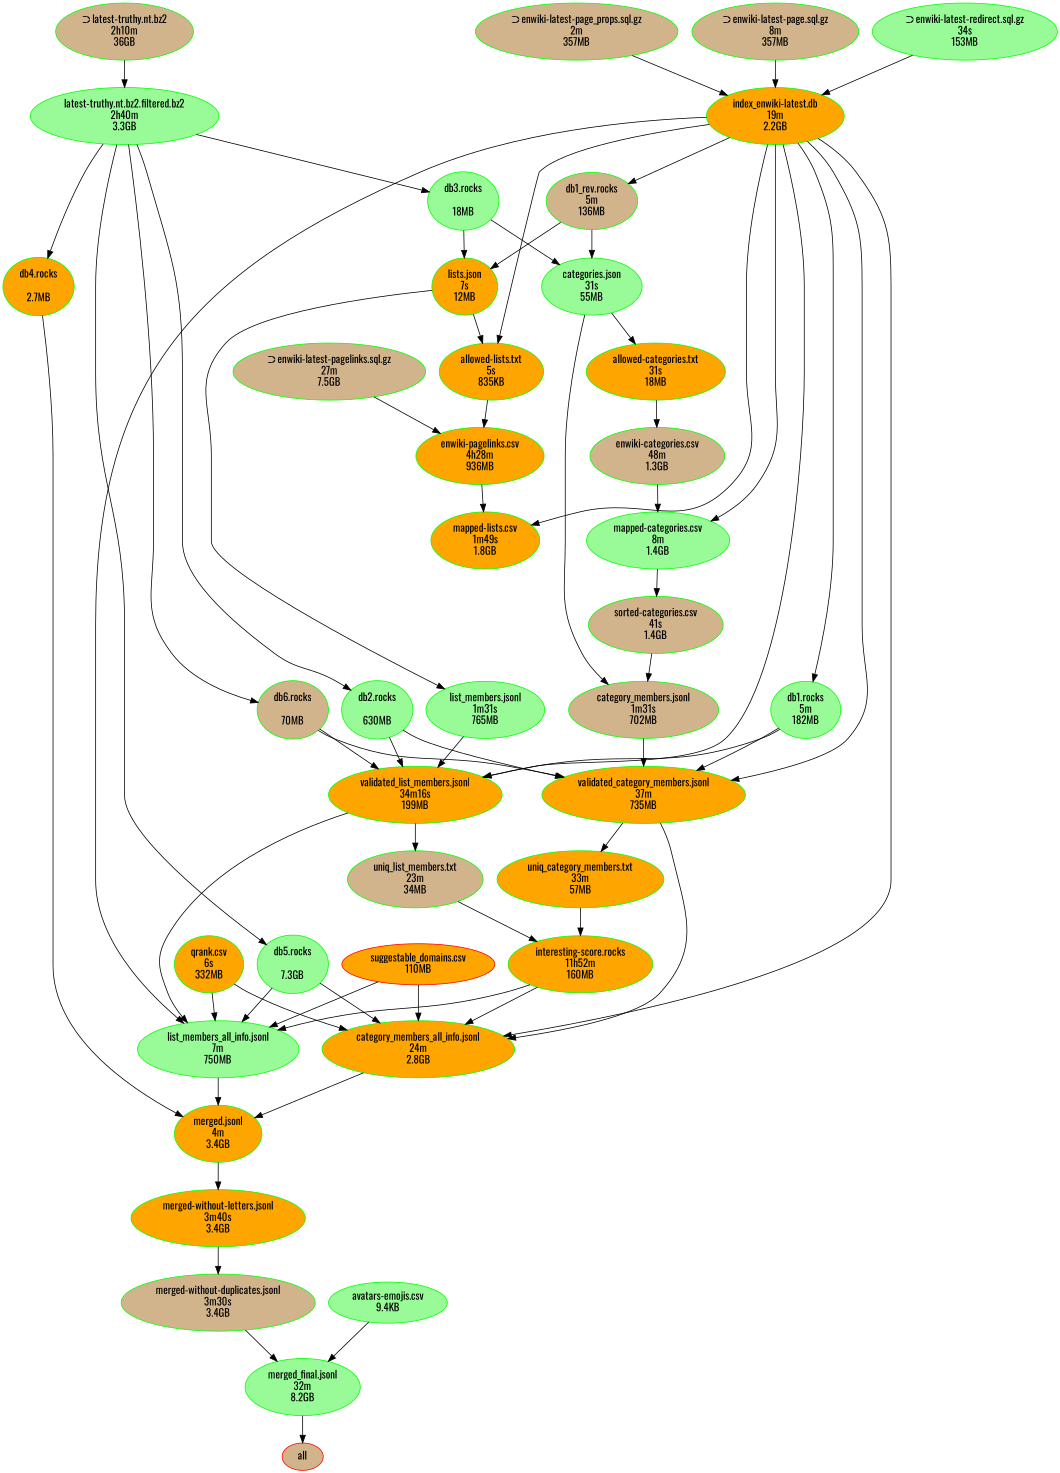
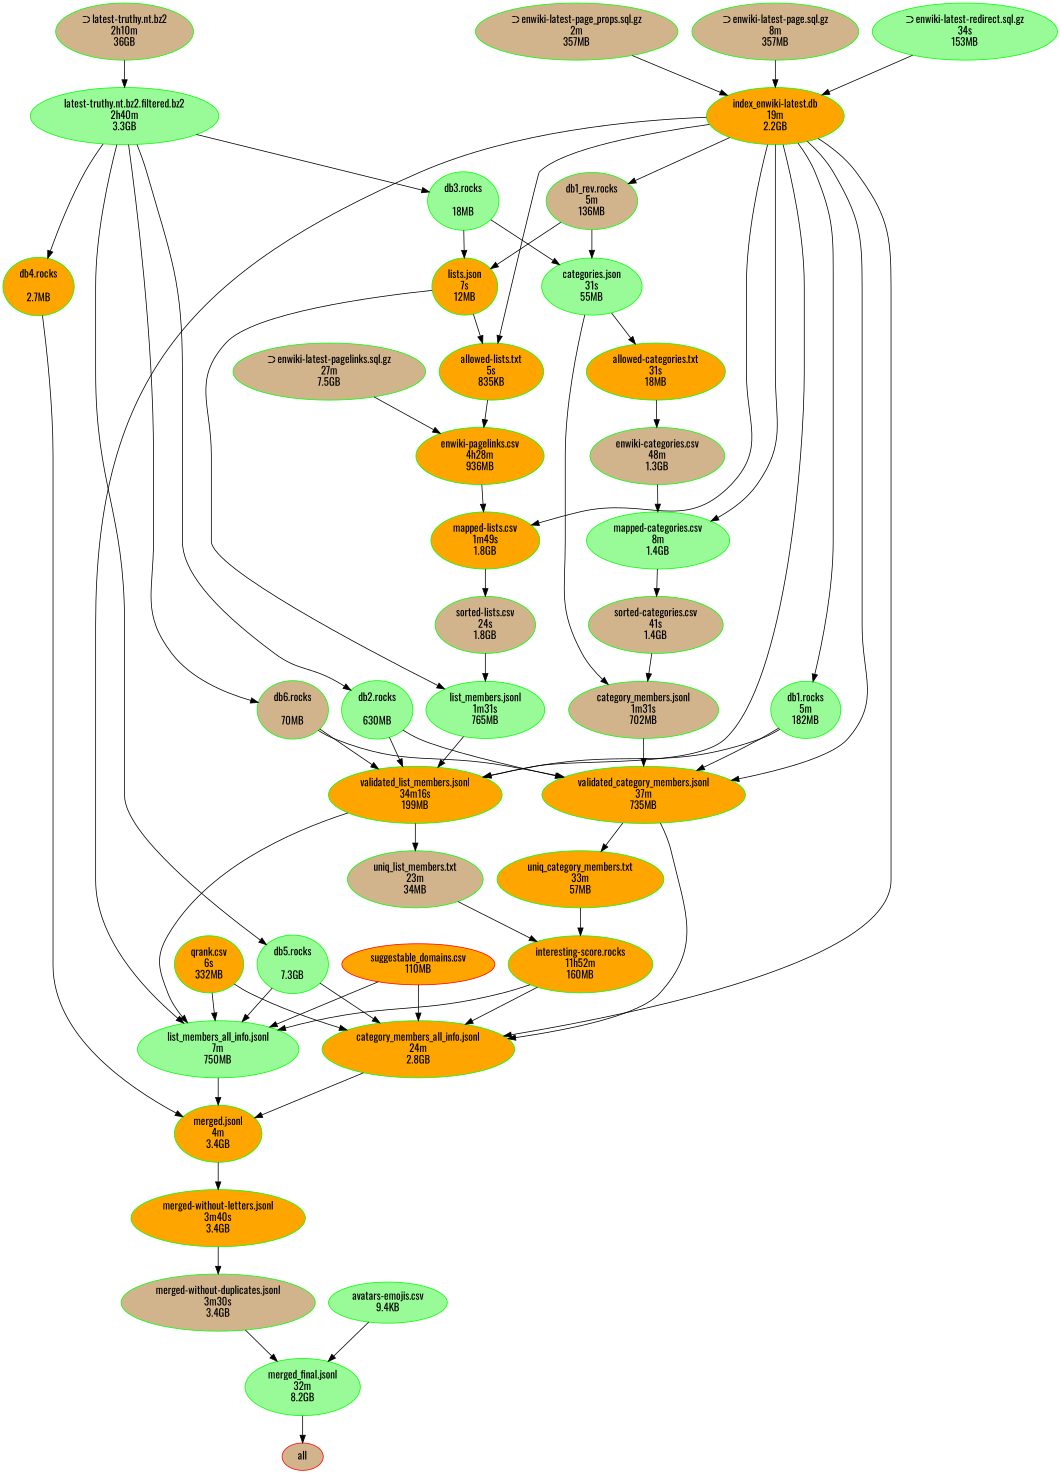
node "sorted-lists.csv 24s 1.8GB": added
